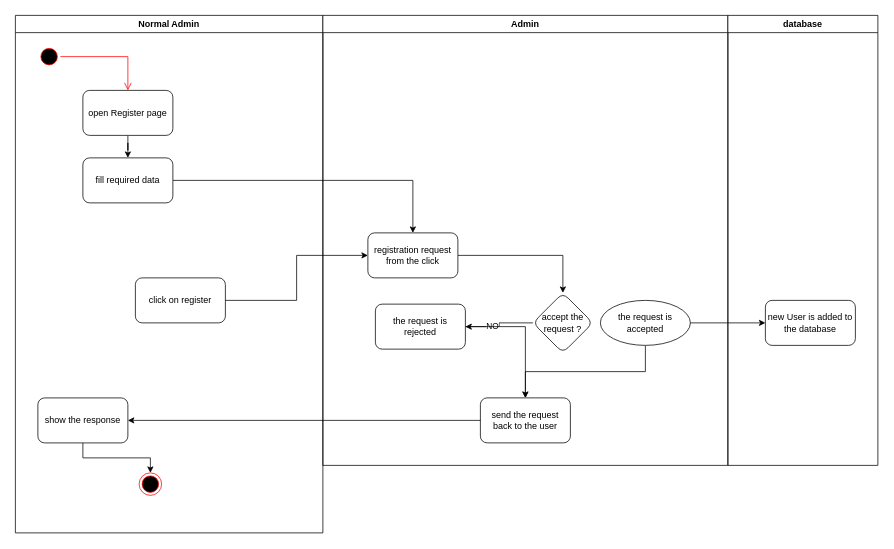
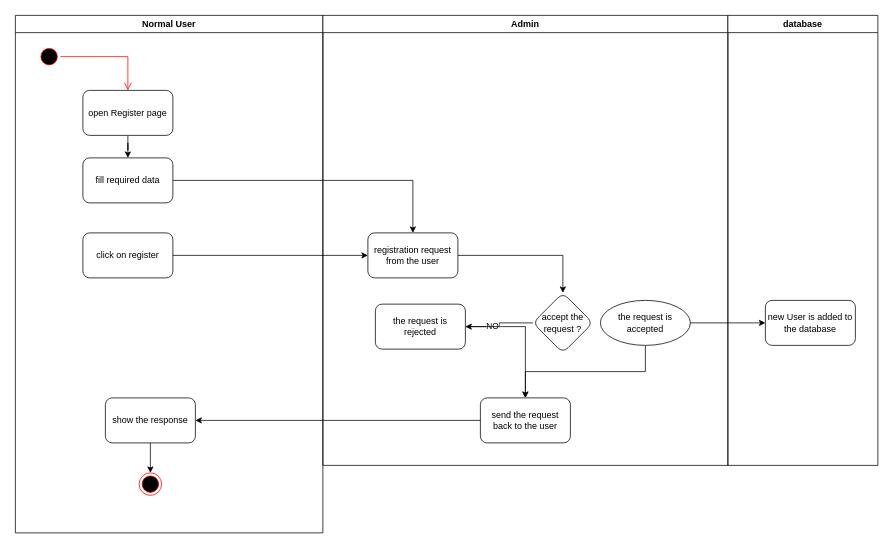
node "Normal Admin": label "Normal Admin" -> "Normal User"
node "registration request from the click": label "registration request from the click" -> "registration request from the user"
node "click on register": moved (180, 300) -> (128, 255)
node "show the response": moved (83, 420) -> (150, 420)
